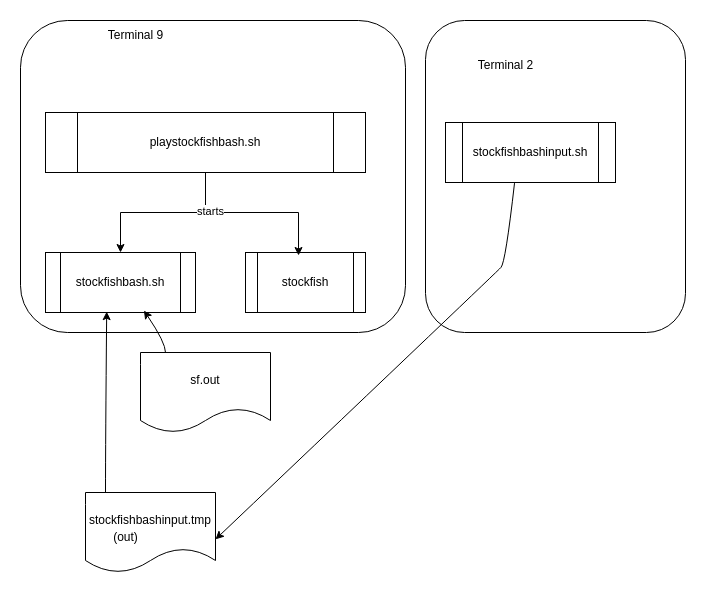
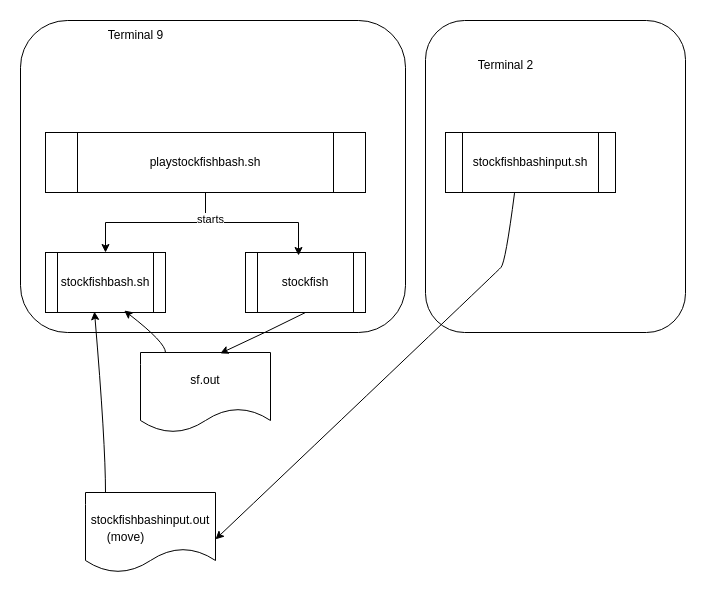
node "playstockfishbash.sh": moved (206, 143) -> (206, 163)
node "stockfishbashinput.sh": moved (531, 153) -> (531, 163)
node "stockfishbash.sh": size 150x60 -> 120x60
edge "stockfish" -> "sf.out": added
node "stockfishbashinput.tmp": label "stockfishbashinput.tmp" -> "stockfishbashinput.out"
node "(out)": label "(out)" -> "(move)"
